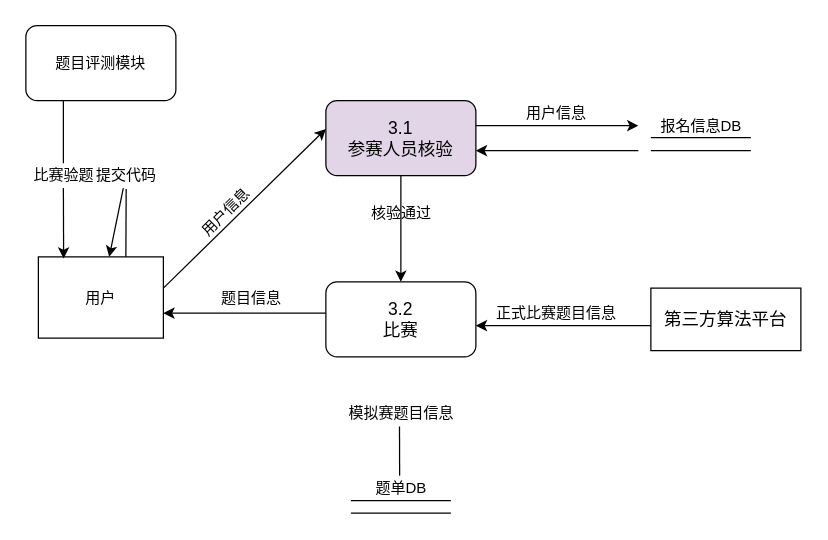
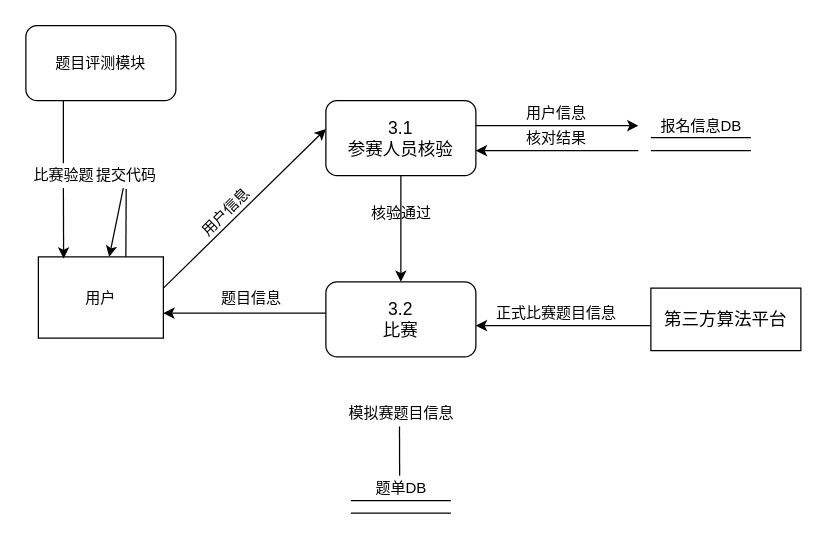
node "3.1参赛人员核验": fillcolor #e1d5e7 -> #ffffff
node "核对结果": added
